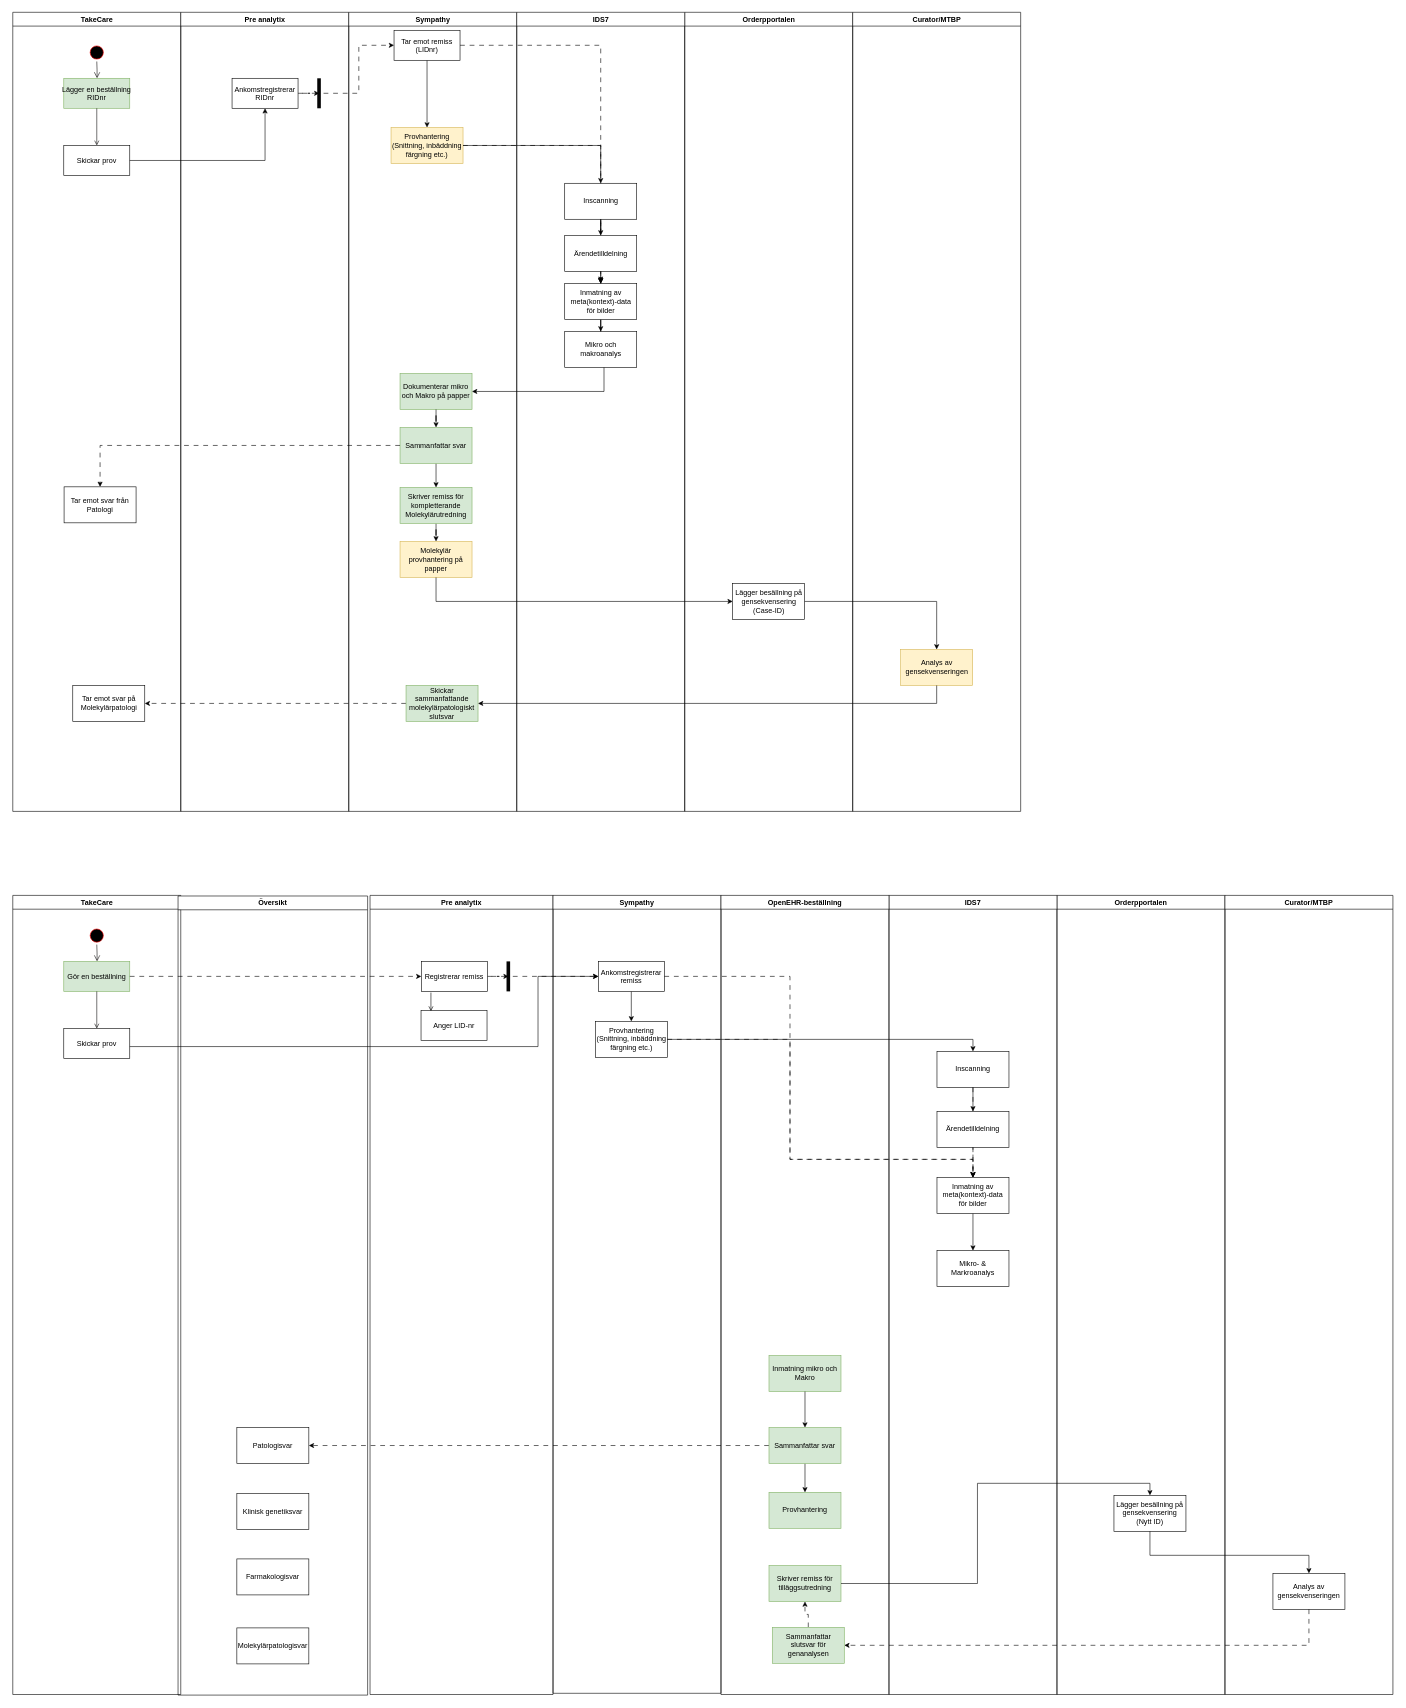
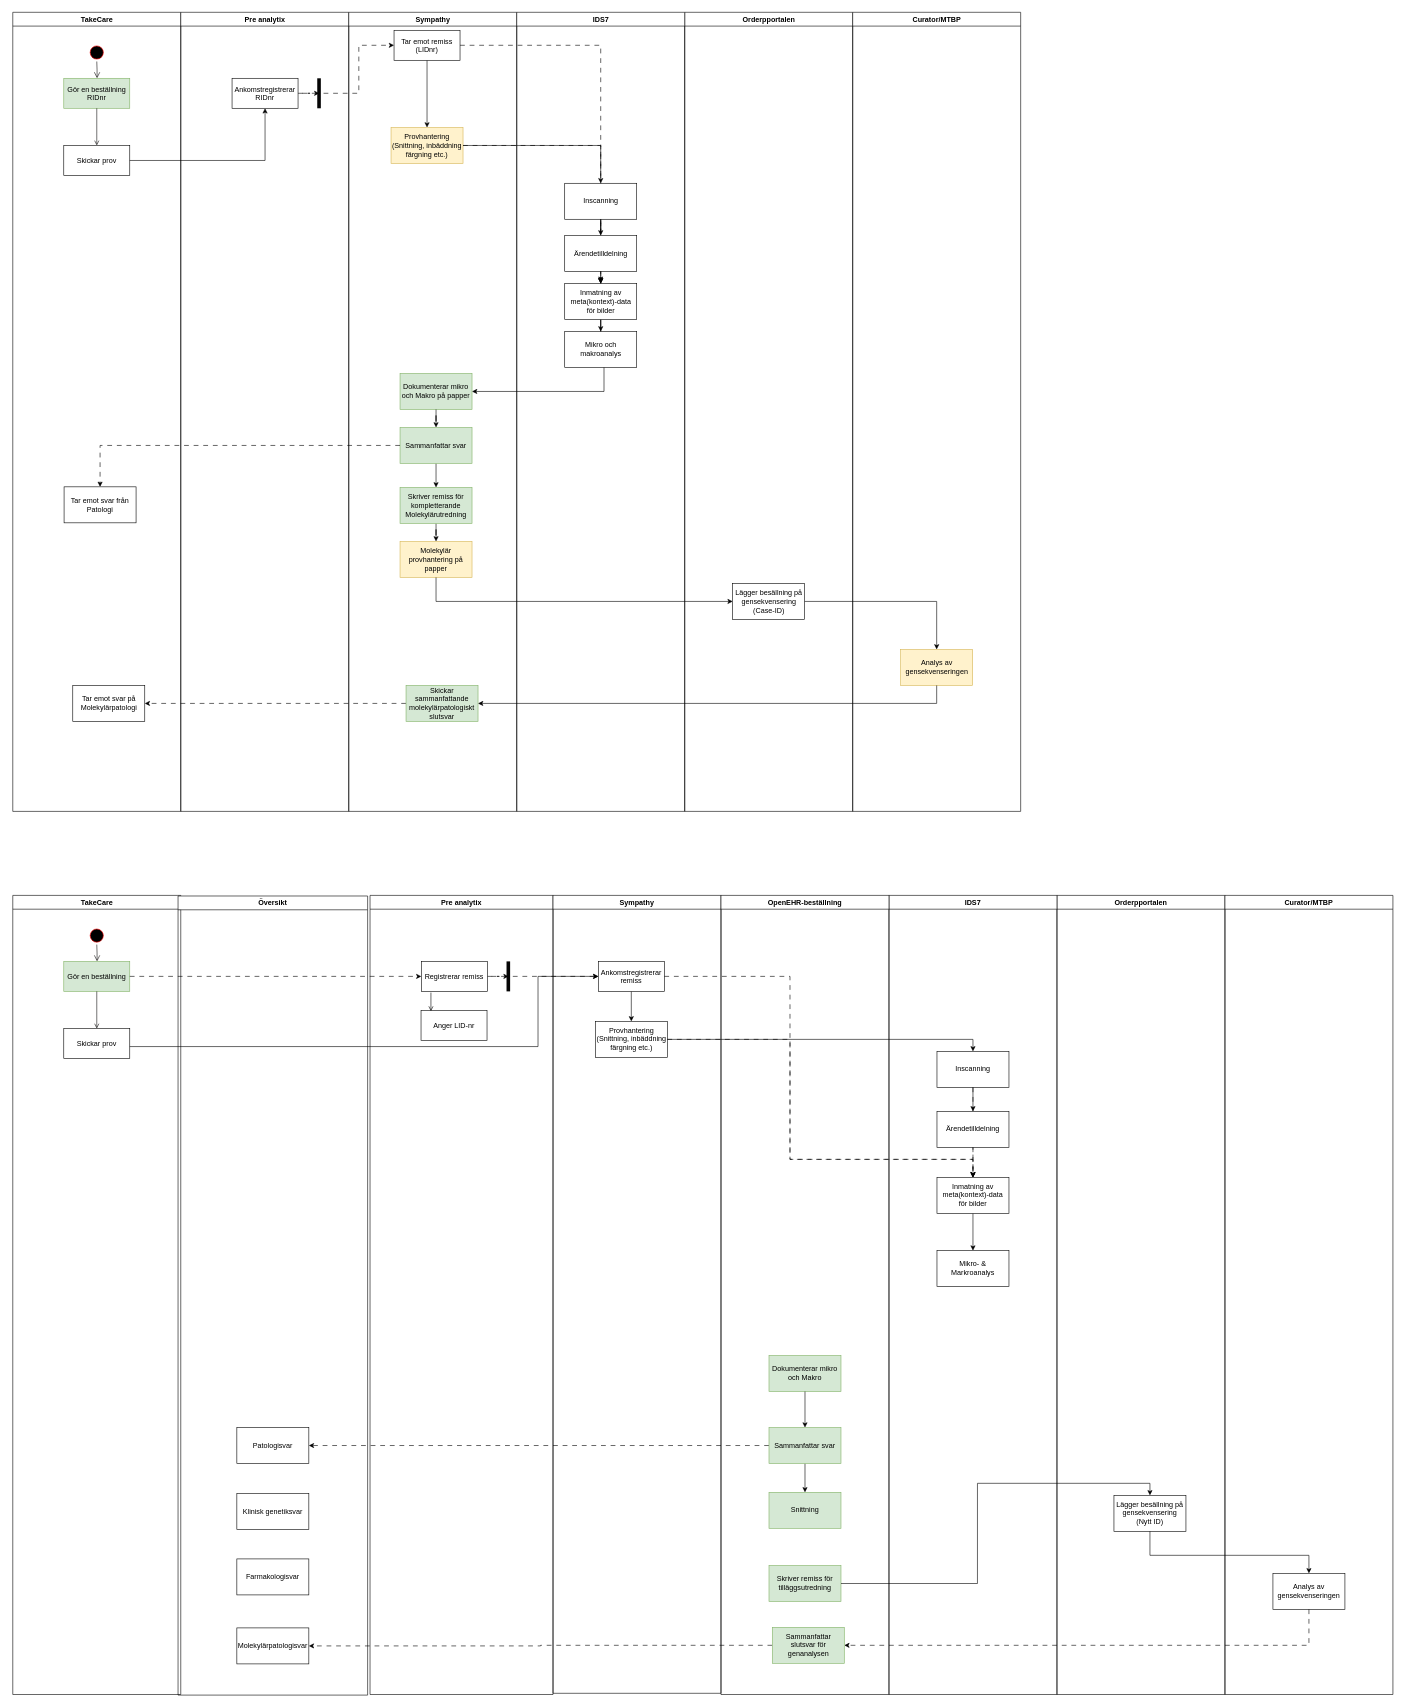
node "Lägger en beställning RIDnr": label "Lägger en beställning RIDnr" -> "Gör en beställning RIDnr"
node "Inmatning mikro och Makro": label "Inmatning mikro och Makro" -> "Dokumenterar mikro och Makro"
node "Provhantering": label "Provhantering" -> "Snittning"
edge "Sammanfattar slutsvar för genanalysen" -> "Skriver remiss för tilläggsutredning": now "Sammanfattar slutsvar för genanalysen" -> "Molekylärpatologisvar"
